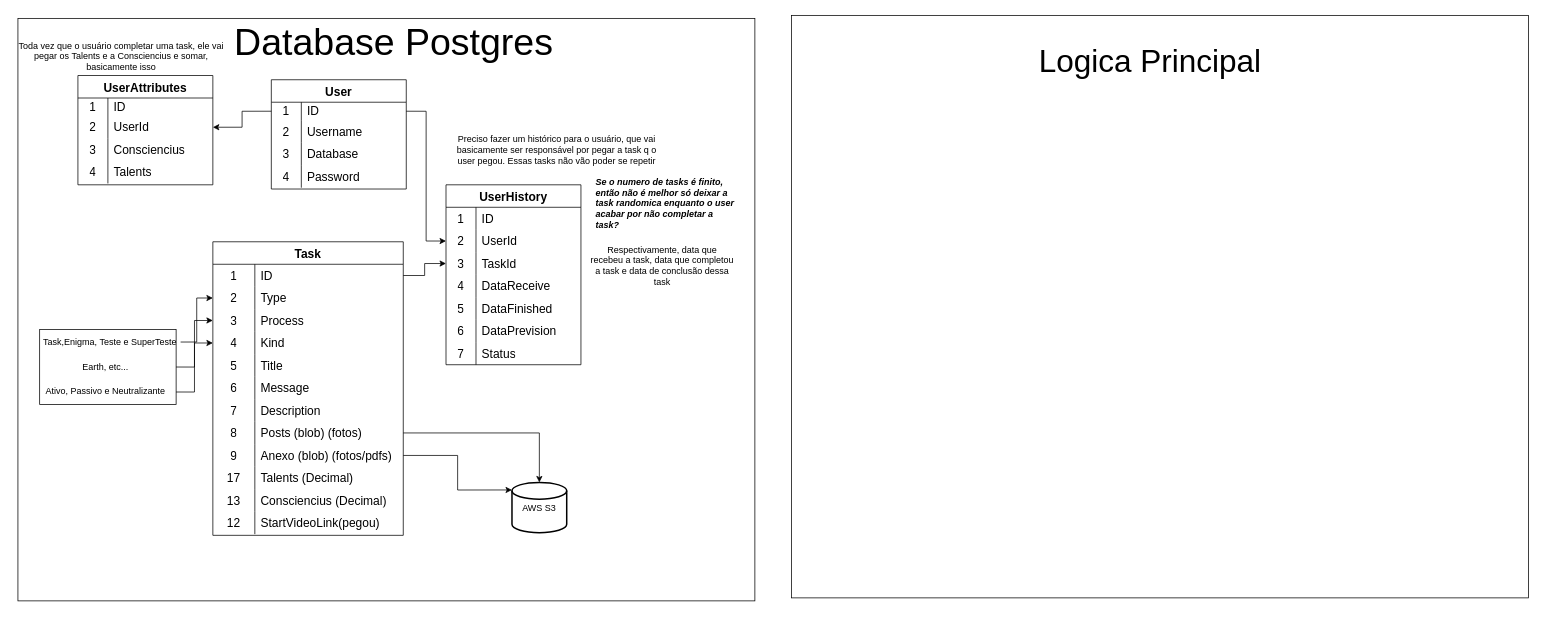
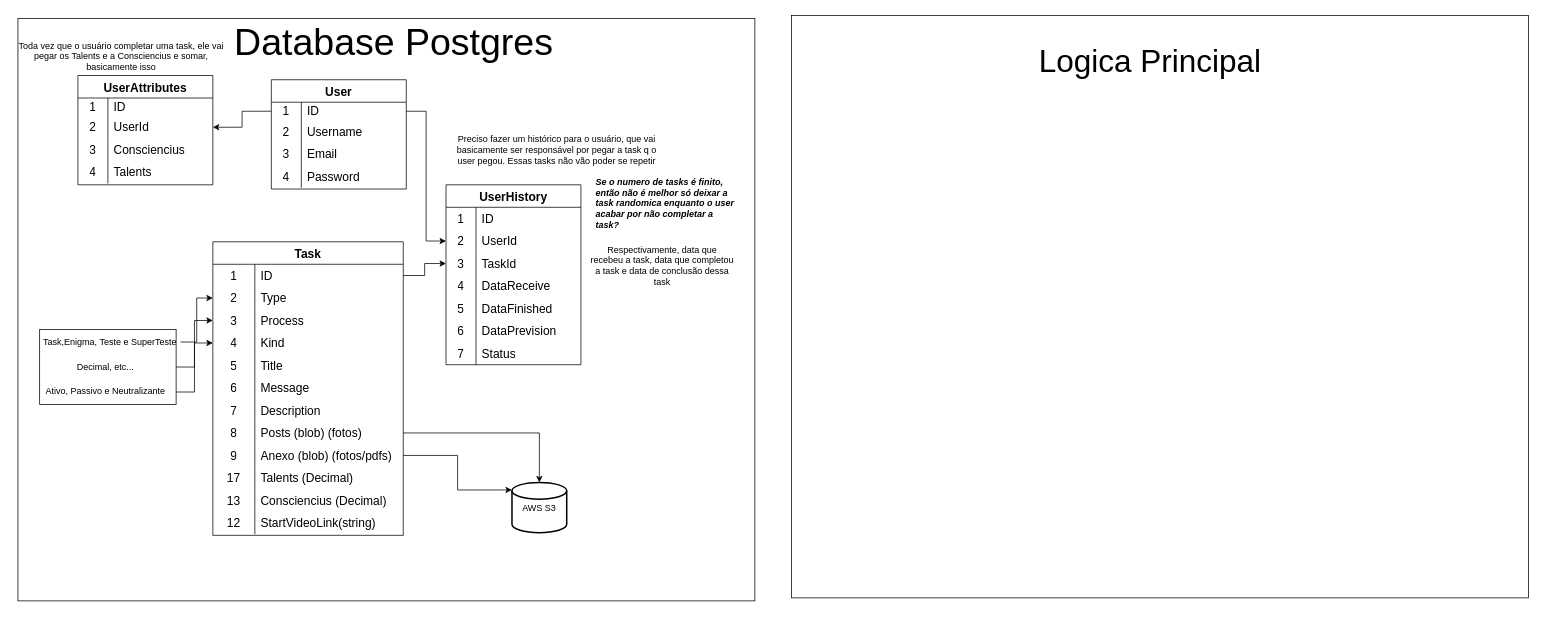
node "Database": label "Database" -> "Email"
node "Earth, etc...": label "Earth, etc..." -> "Decimal, etc..."
node "StartVideoLink(pegou)": label "StartVideoLink(pegou)" -> "StartVideoLink(string)"
